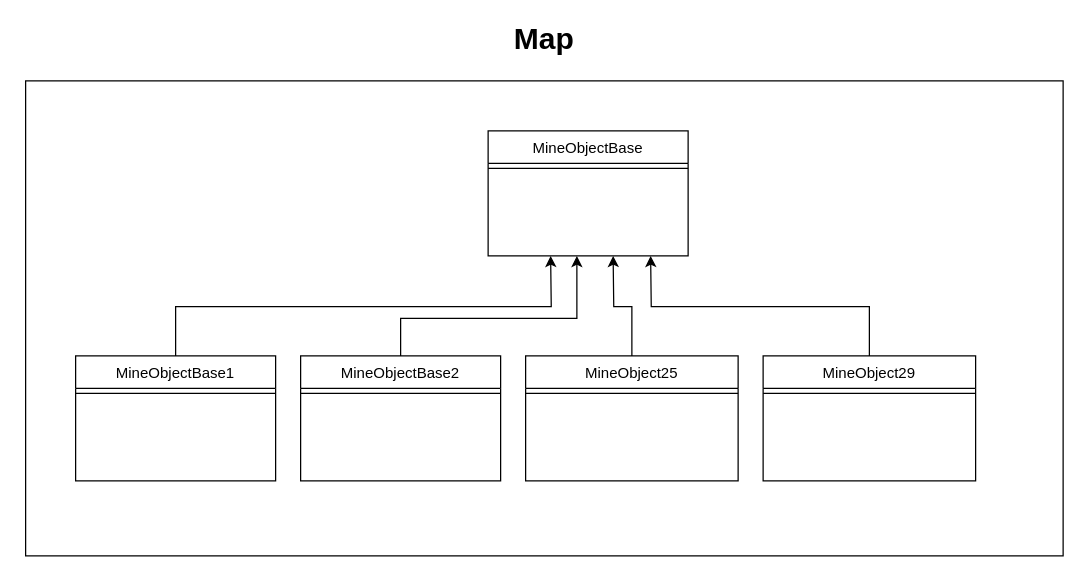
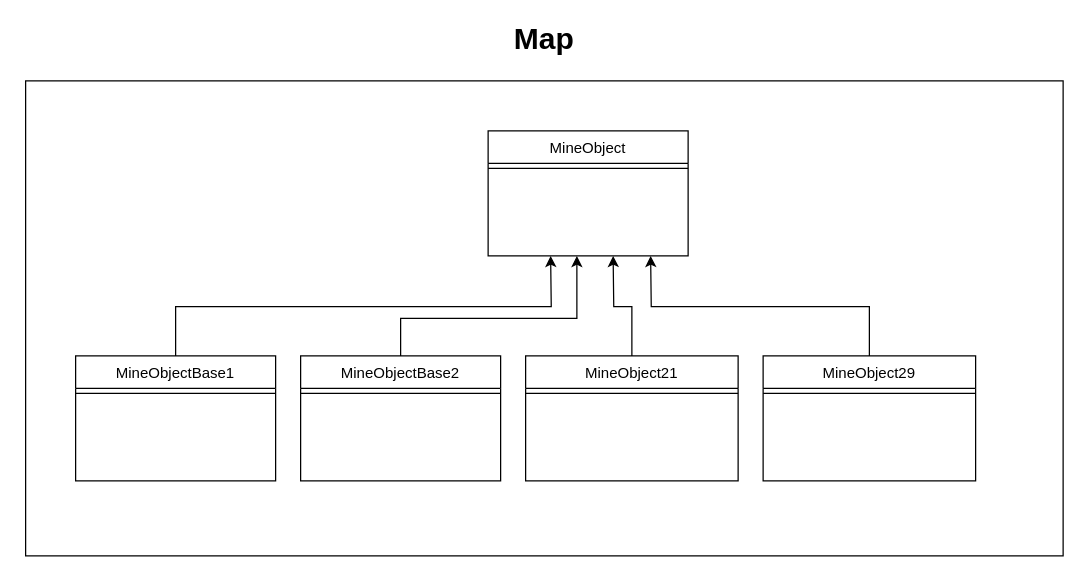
node "MineObjectBase": label "MineObjectBase" -> "MineObject"
node "MineObject25": label "MineObject25" -> "MineObject21"
